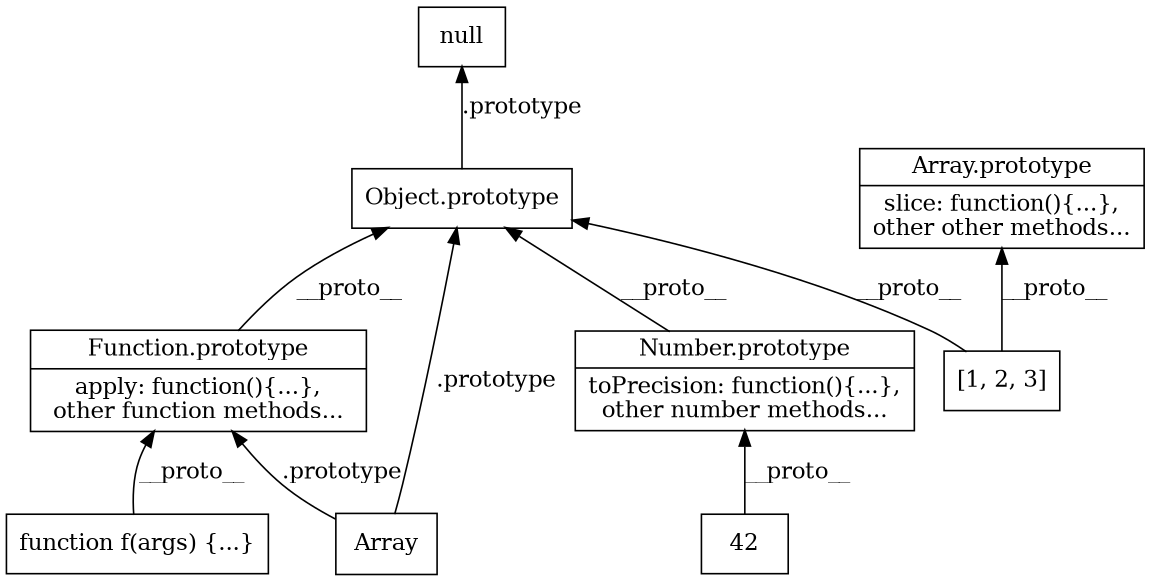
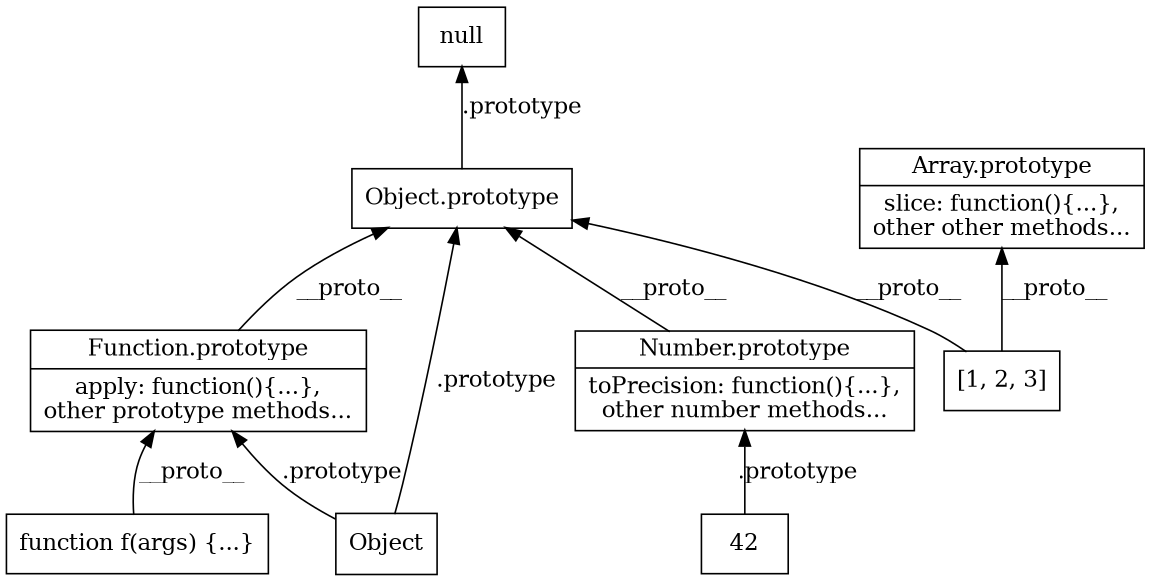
node "Function.prototype": text "other function methods..." -> "other prototype methods..."
edge "42" -> "Number.prototype": label "__proto__" -> ".prototype"
node "Array": label "Array" -> "Object"
